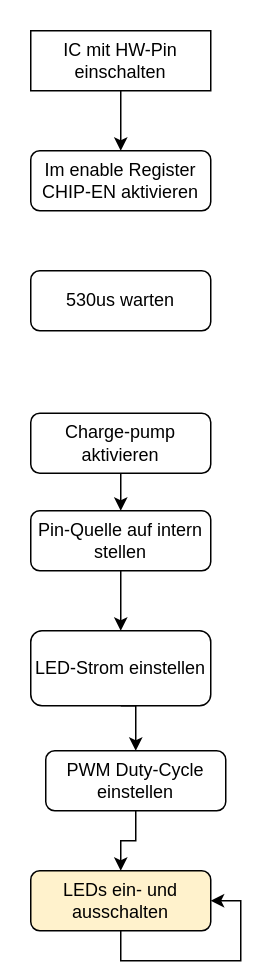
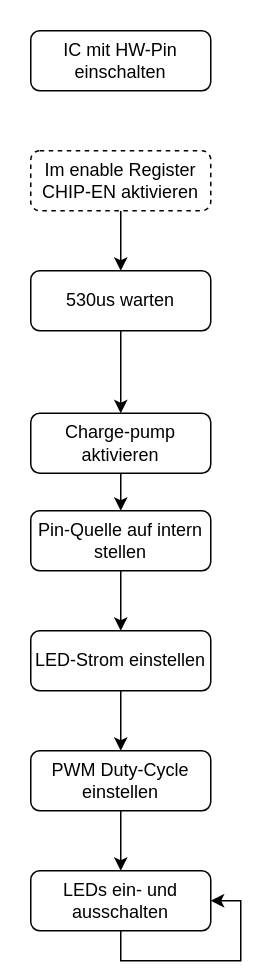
node "IC mit HW-Pin einschalten": shape rectangle -> rounded rectangle
edge "IC mit HW-Pin einschalten" -> "Im enable Register CHIP-EN aktivieren": removed
node "Im enable Register CHIP-EN aktivieren": style solid -> dashed
edge "Im enable Register CHIP-EN aktivieren" -> "530us warten": added
edge "530us warten" -> "Charge-pump aktivieren": added
node "LED-Strom einstellen": size 180x75 -> 180x60
node "PWM Duty-Cycle einstellen": moved (136, 781) -> (121, 781)
node "LEDs ein- und ausschalten": fillcolor #fff2cc -> #ffffff
